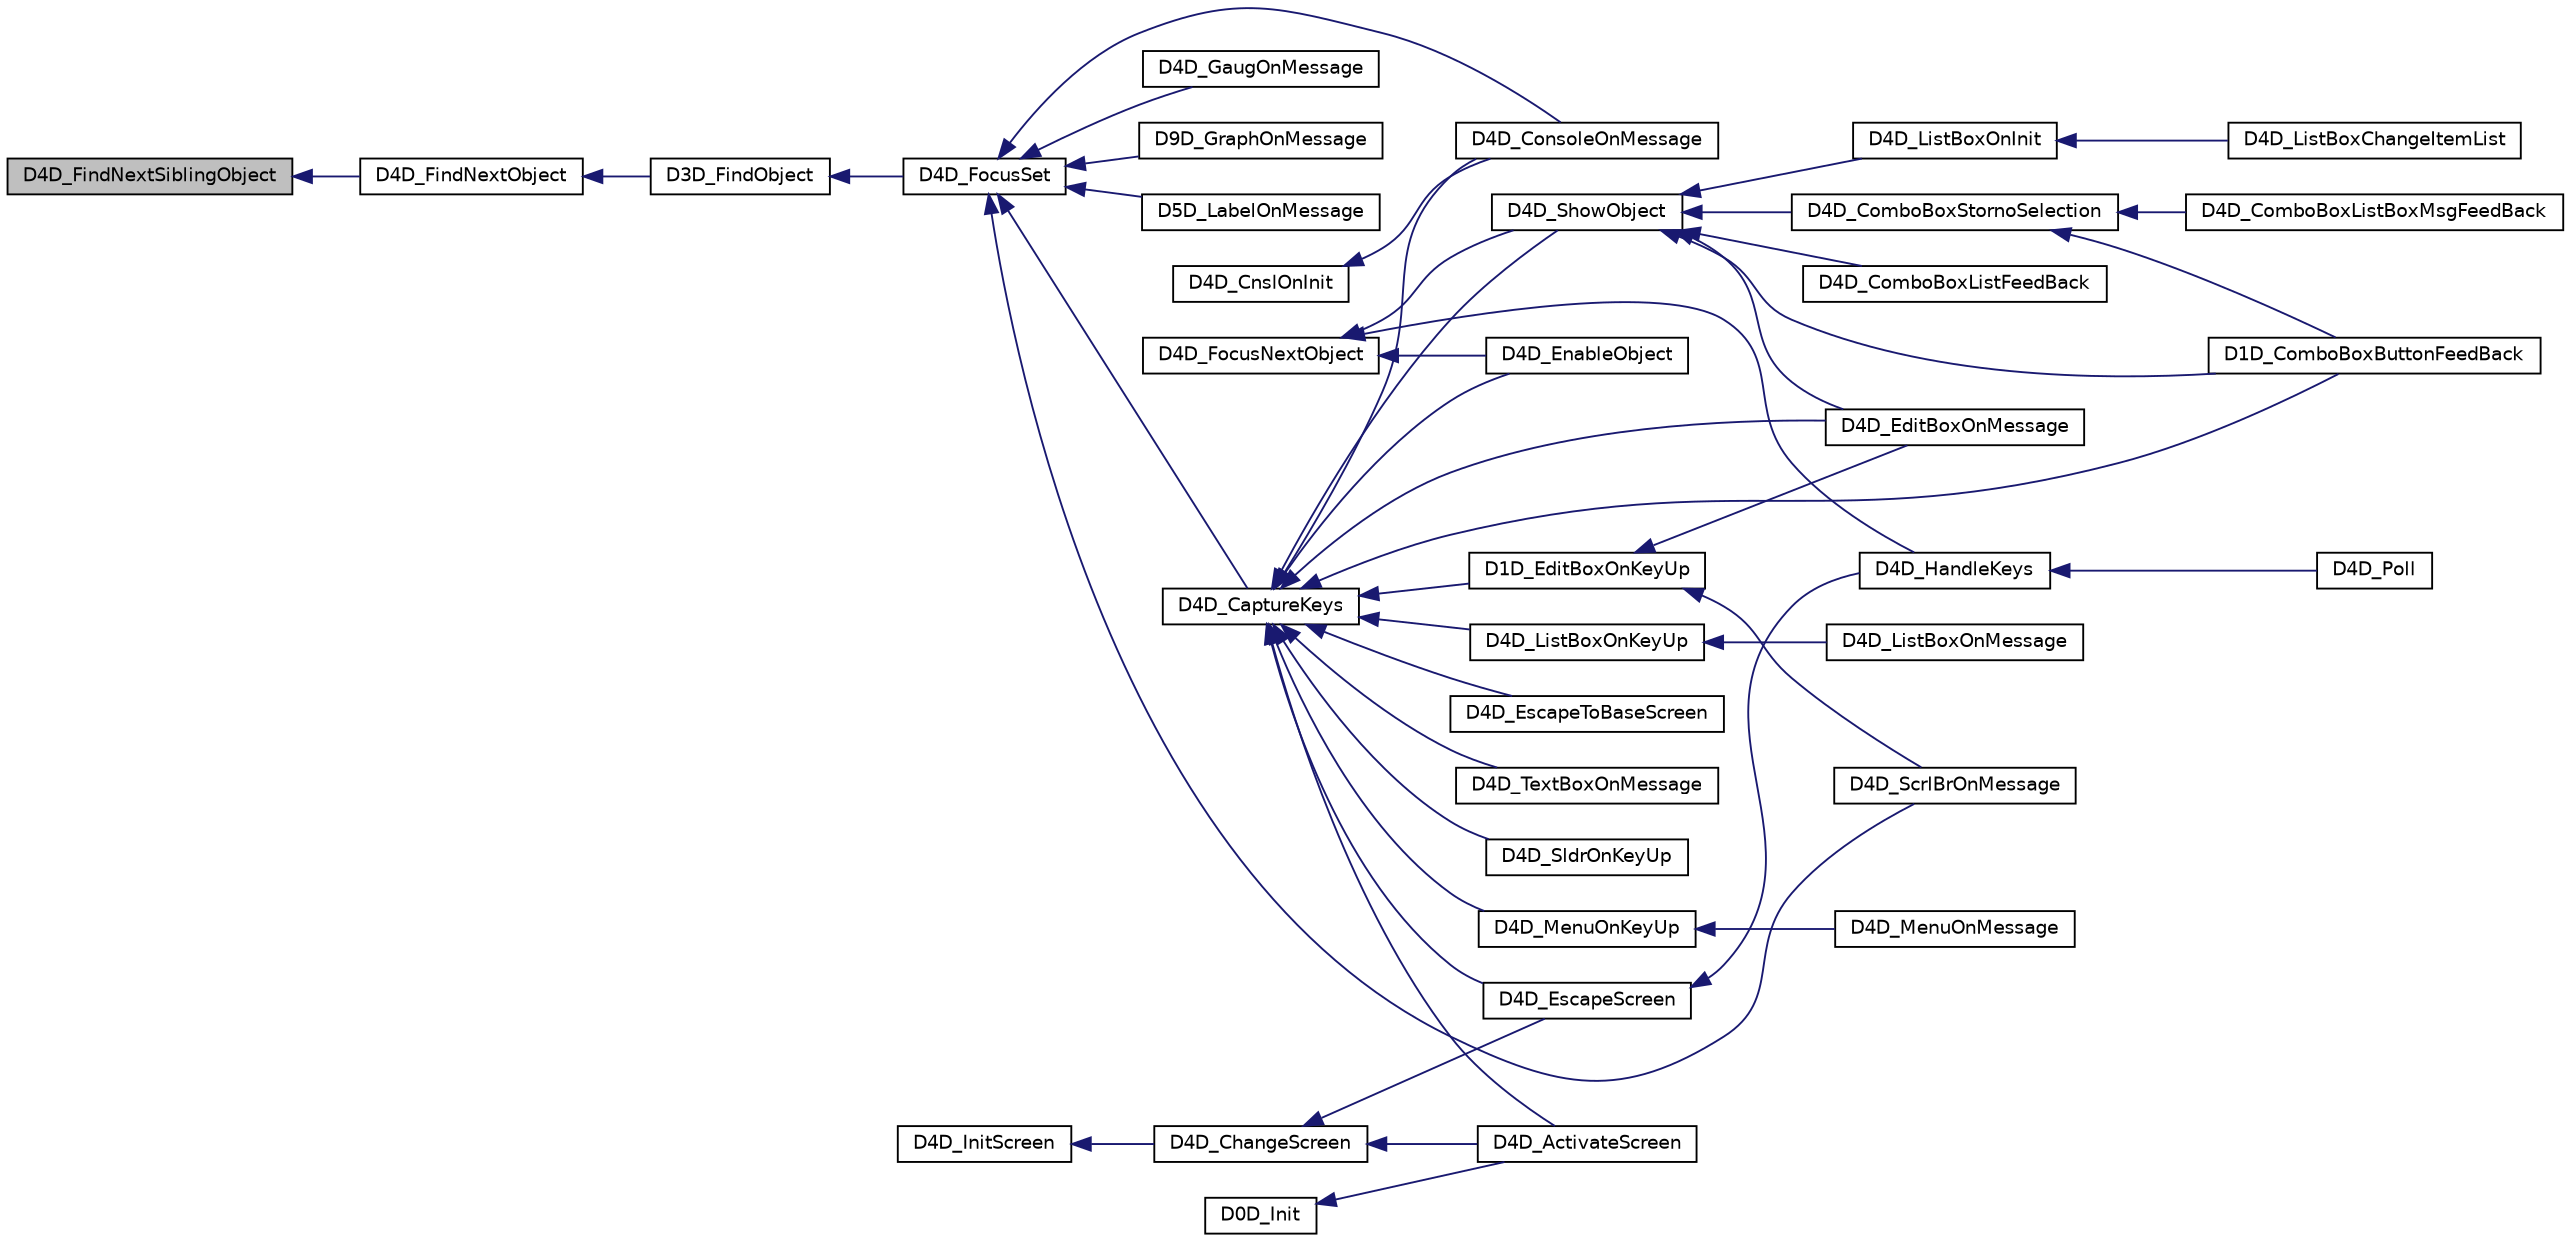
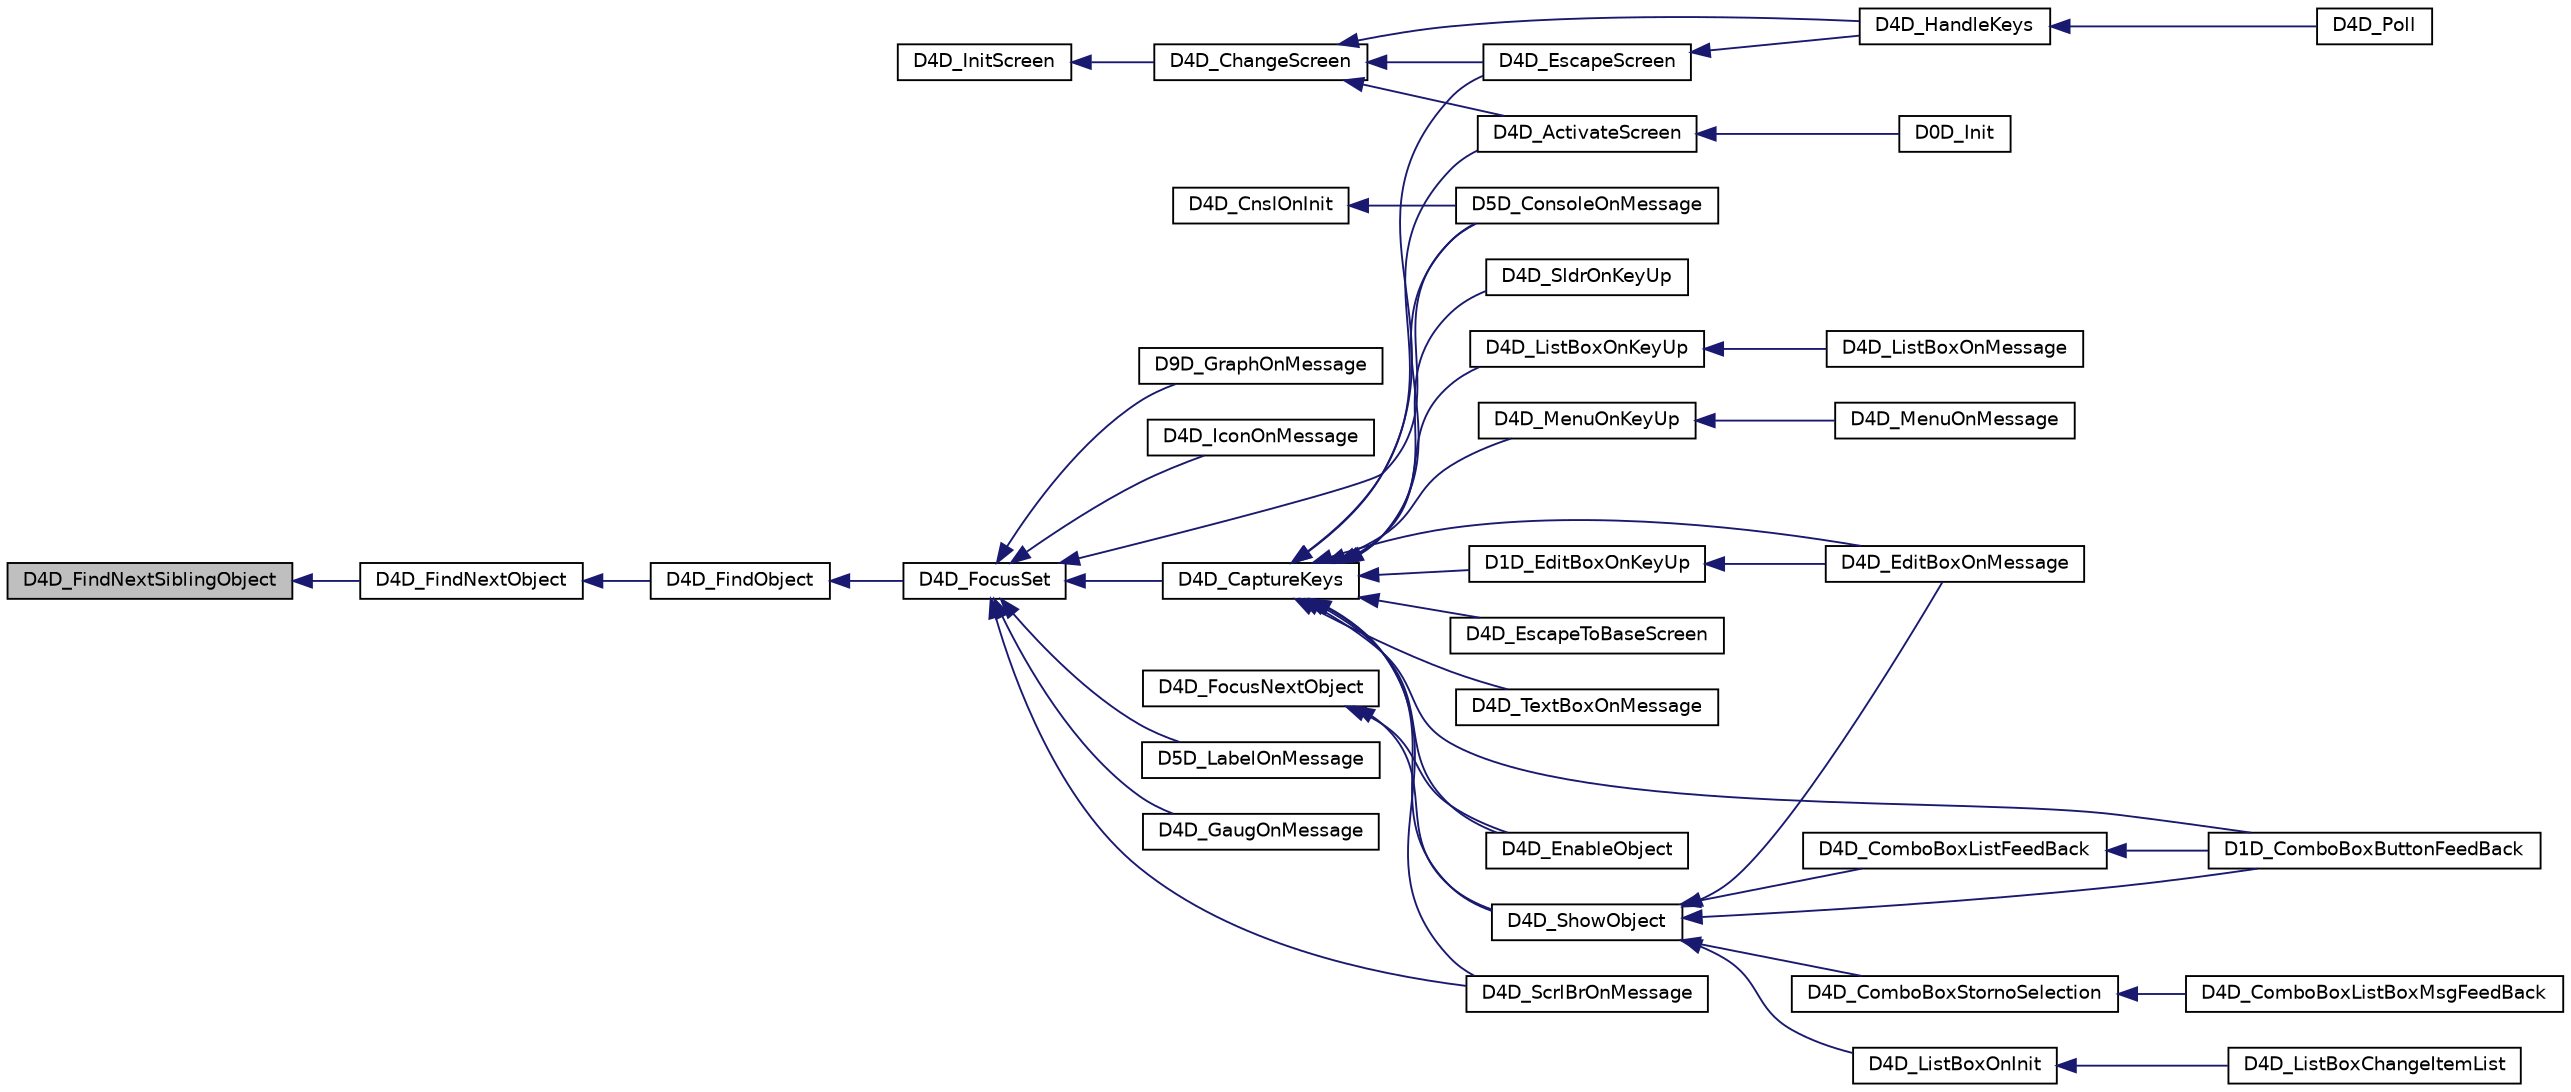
node "D4D_ConsoleOnMessage": label "D4D_ConsoleOnMessage" -> "D5D_ConsoleOnMessage"
node "D3D_FindObject": label "D3D_FindObject" -> "D4D_FindObject"
edge "D1D_ComboBoxButtonFeedBack" -> "D4D_ComboBoxStornoSelection": now "D1D_ComboBoxButtonFeedBack" -> "D4D_ComboBoxListFeedBack"
edge "D4D_HandleKeys" -> "D4D_FocusNextObject": now "D4D_HandleKeys" -> "D4D_ChangeScreen"
node "D4D_IconOnMessage": added
edge "D4D_ScrlBrOnMessage" -> "D1D_EditBoxOnKeyUp": now "D4D_ScrlBrOnMessage" -> "D4D_CaptureKeys"
edge "D4D_ActivateScreen" -> "D0D_Init": reversed
